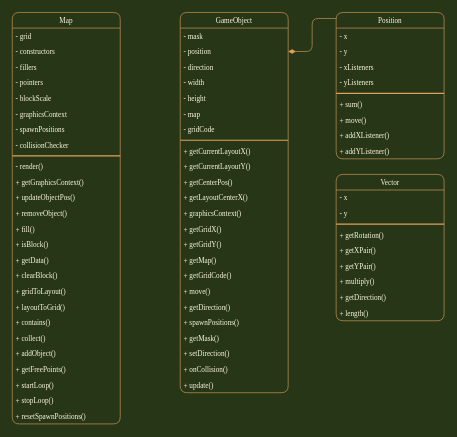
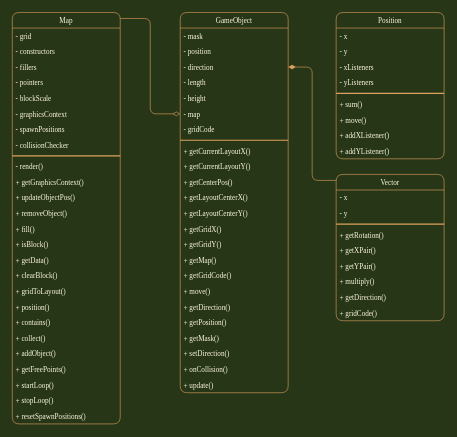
edge "Position" -> "- position": removed
edge "Map" -> "- map": added
node "- width": label "- width" -> "- length"
edge "Vector" -> "- direction": added
node "+ graphicsContext()": label "+ graphicsContext()" -> "+ getLayoutCenterY()"
node "+ layoutToGrid()": label "+ layoutToGrid()" -> "+ position()"
node "+ length()": label "+ length()" -> "+ gridCode()"
node "+ spawnPositions()": label "+ spawnPositions()" -> "+ getPosition()"
